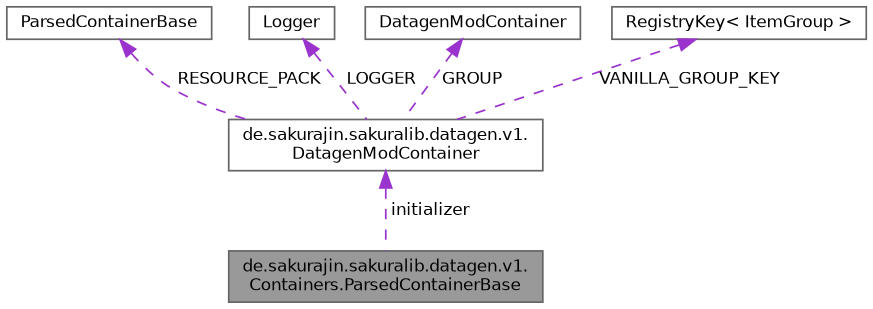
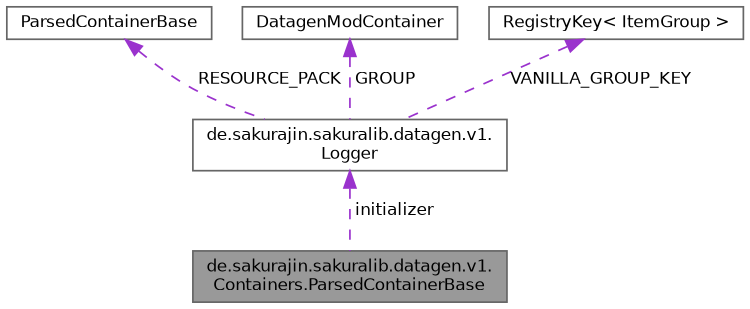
node "Logger": removed
node "de.sakurajin.sakuralib.datagen.v1. DatagenModContainer": label "de.sakurajin.sakuralib.datagen.v1. DatagenModContainer" -> "de.sakurajin.sakuralib.datagen.v1. Logger"
